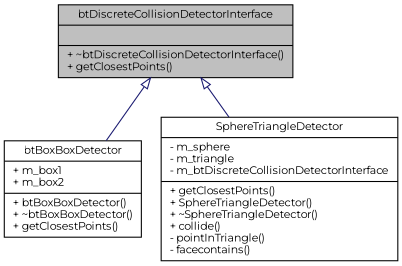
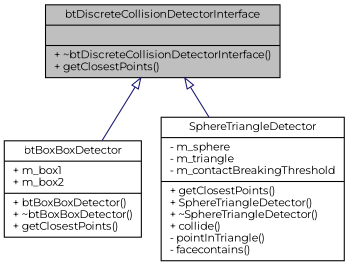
node "SphereTriangleDetector": text "- m_btDiscreteCollisionDetectorInterface" -> "- m_contactBreakingThreshold"
